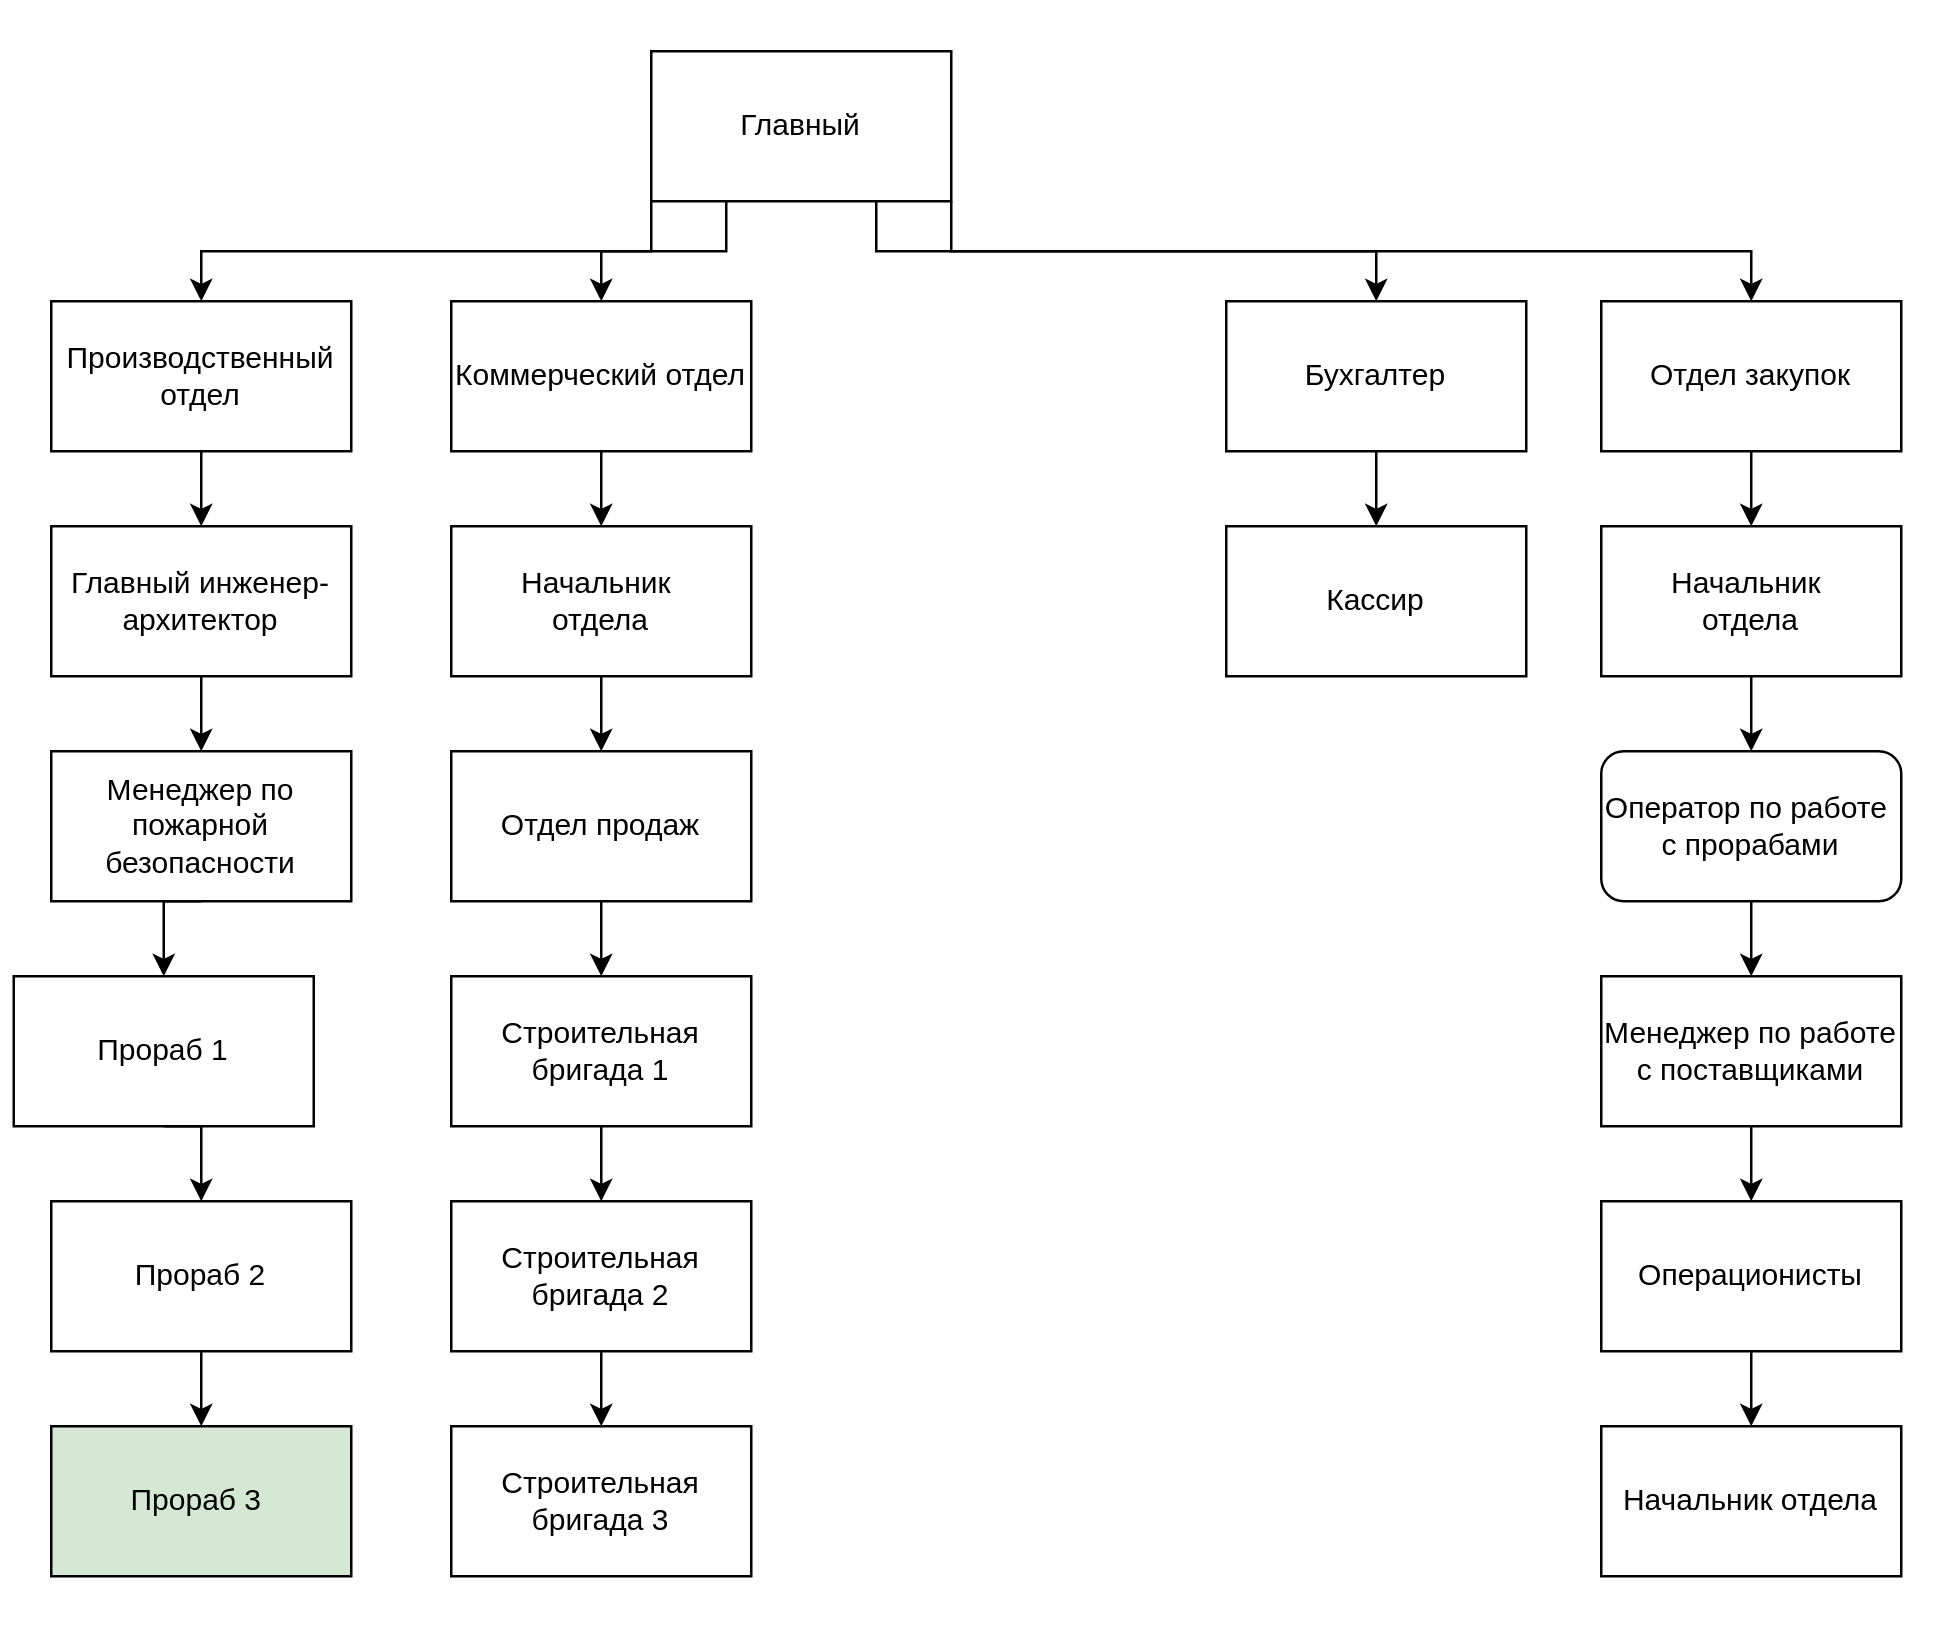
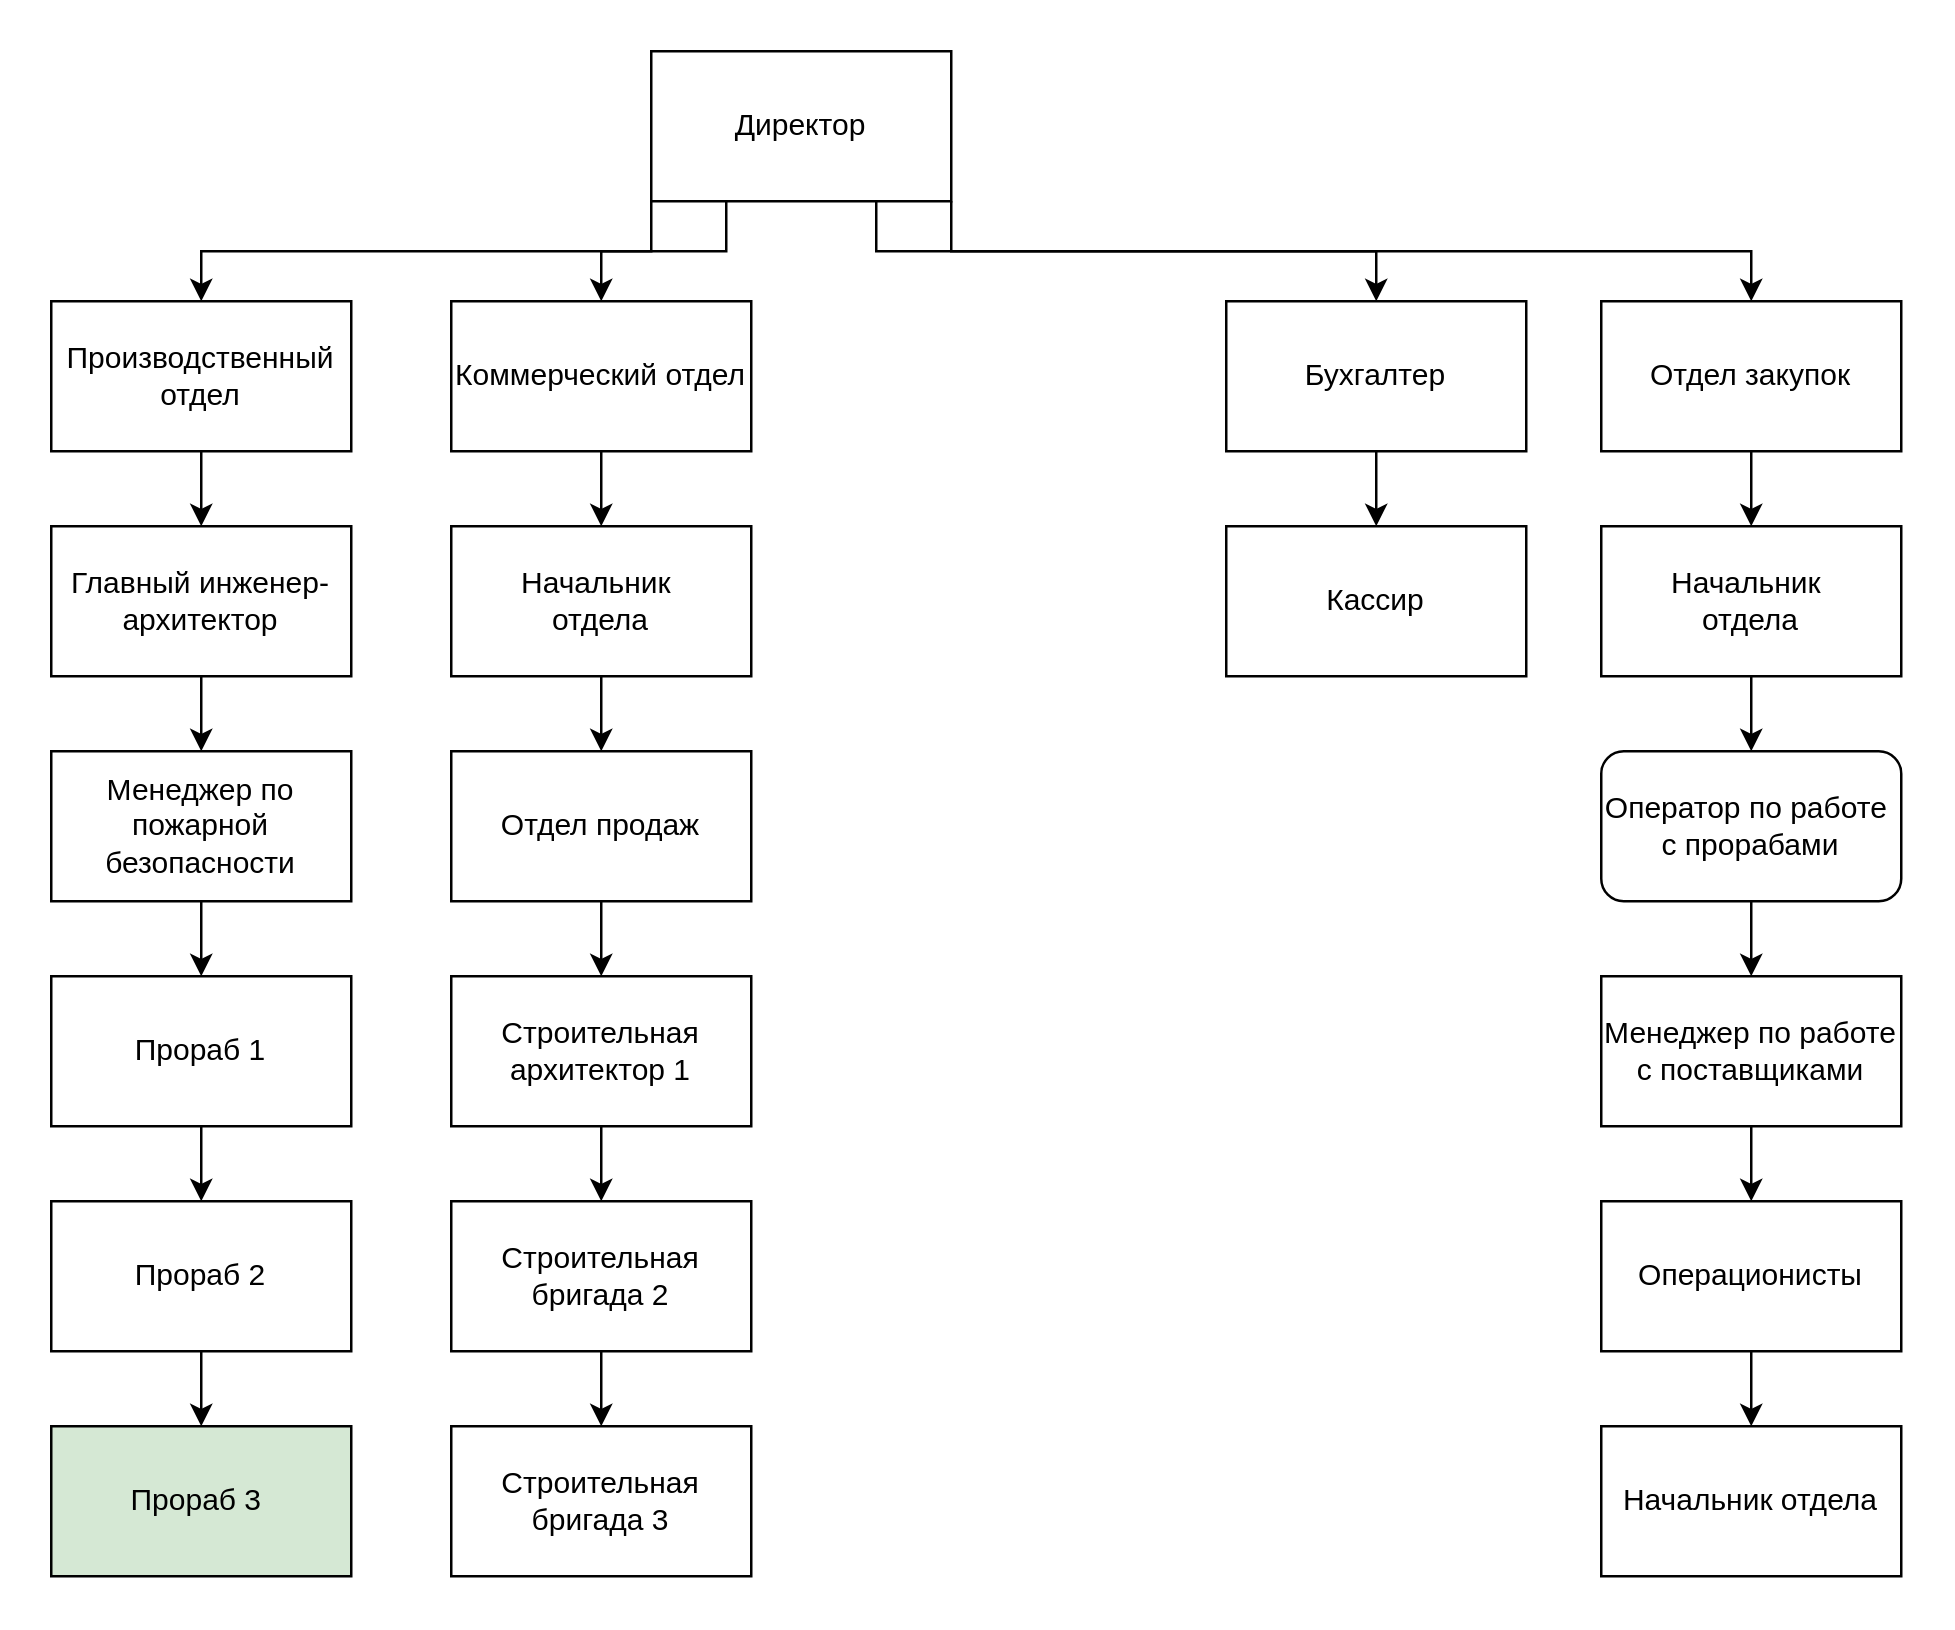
node "Главный": label "Главный" -> "Директор"
node "Прораб 1": moved (164, 1051) -> (201, 1051)
node "Строительная бригада 1": label "Строительная бригада 1" -> "Строительная архитектор 1"
